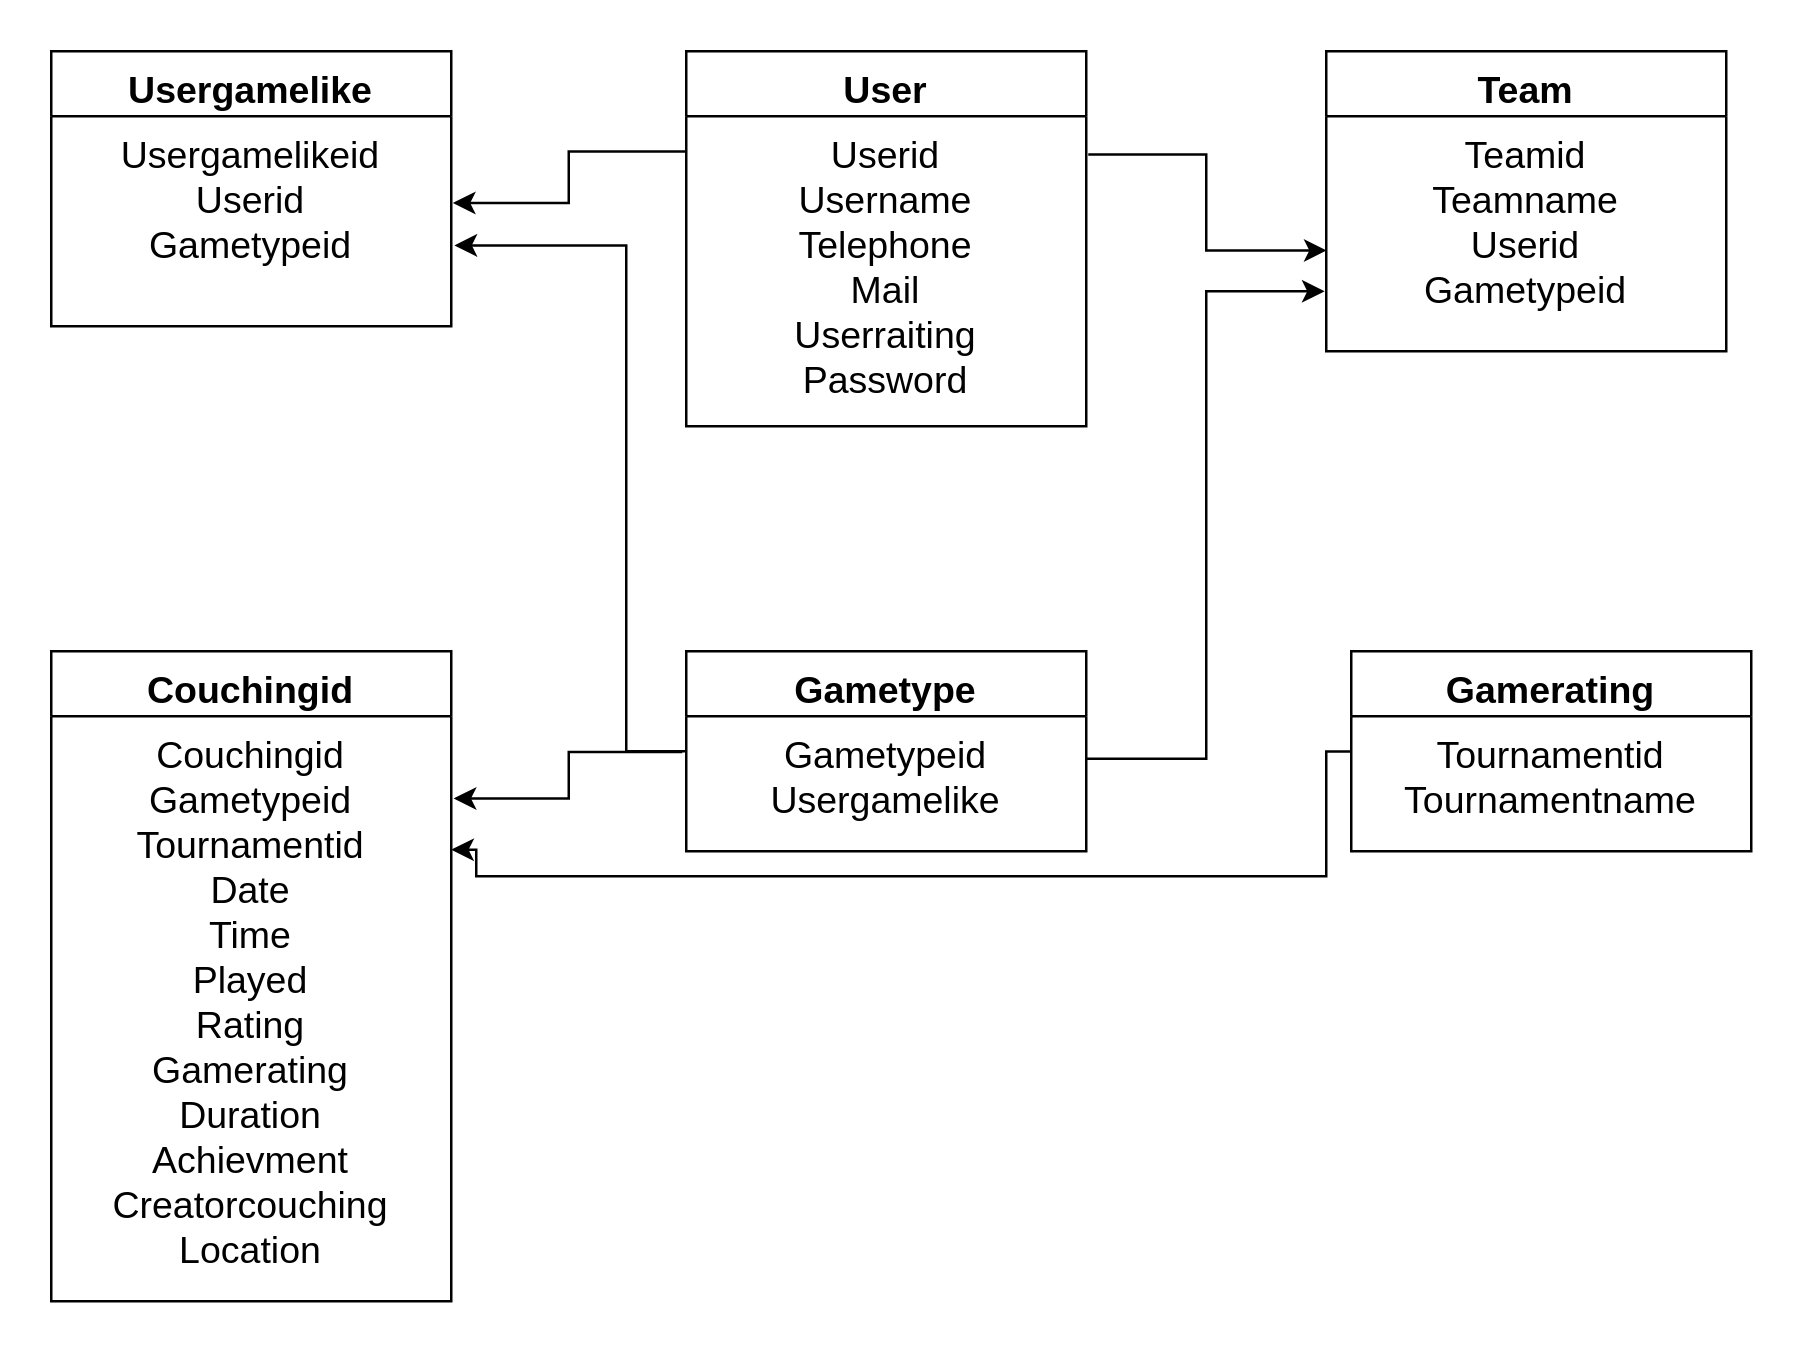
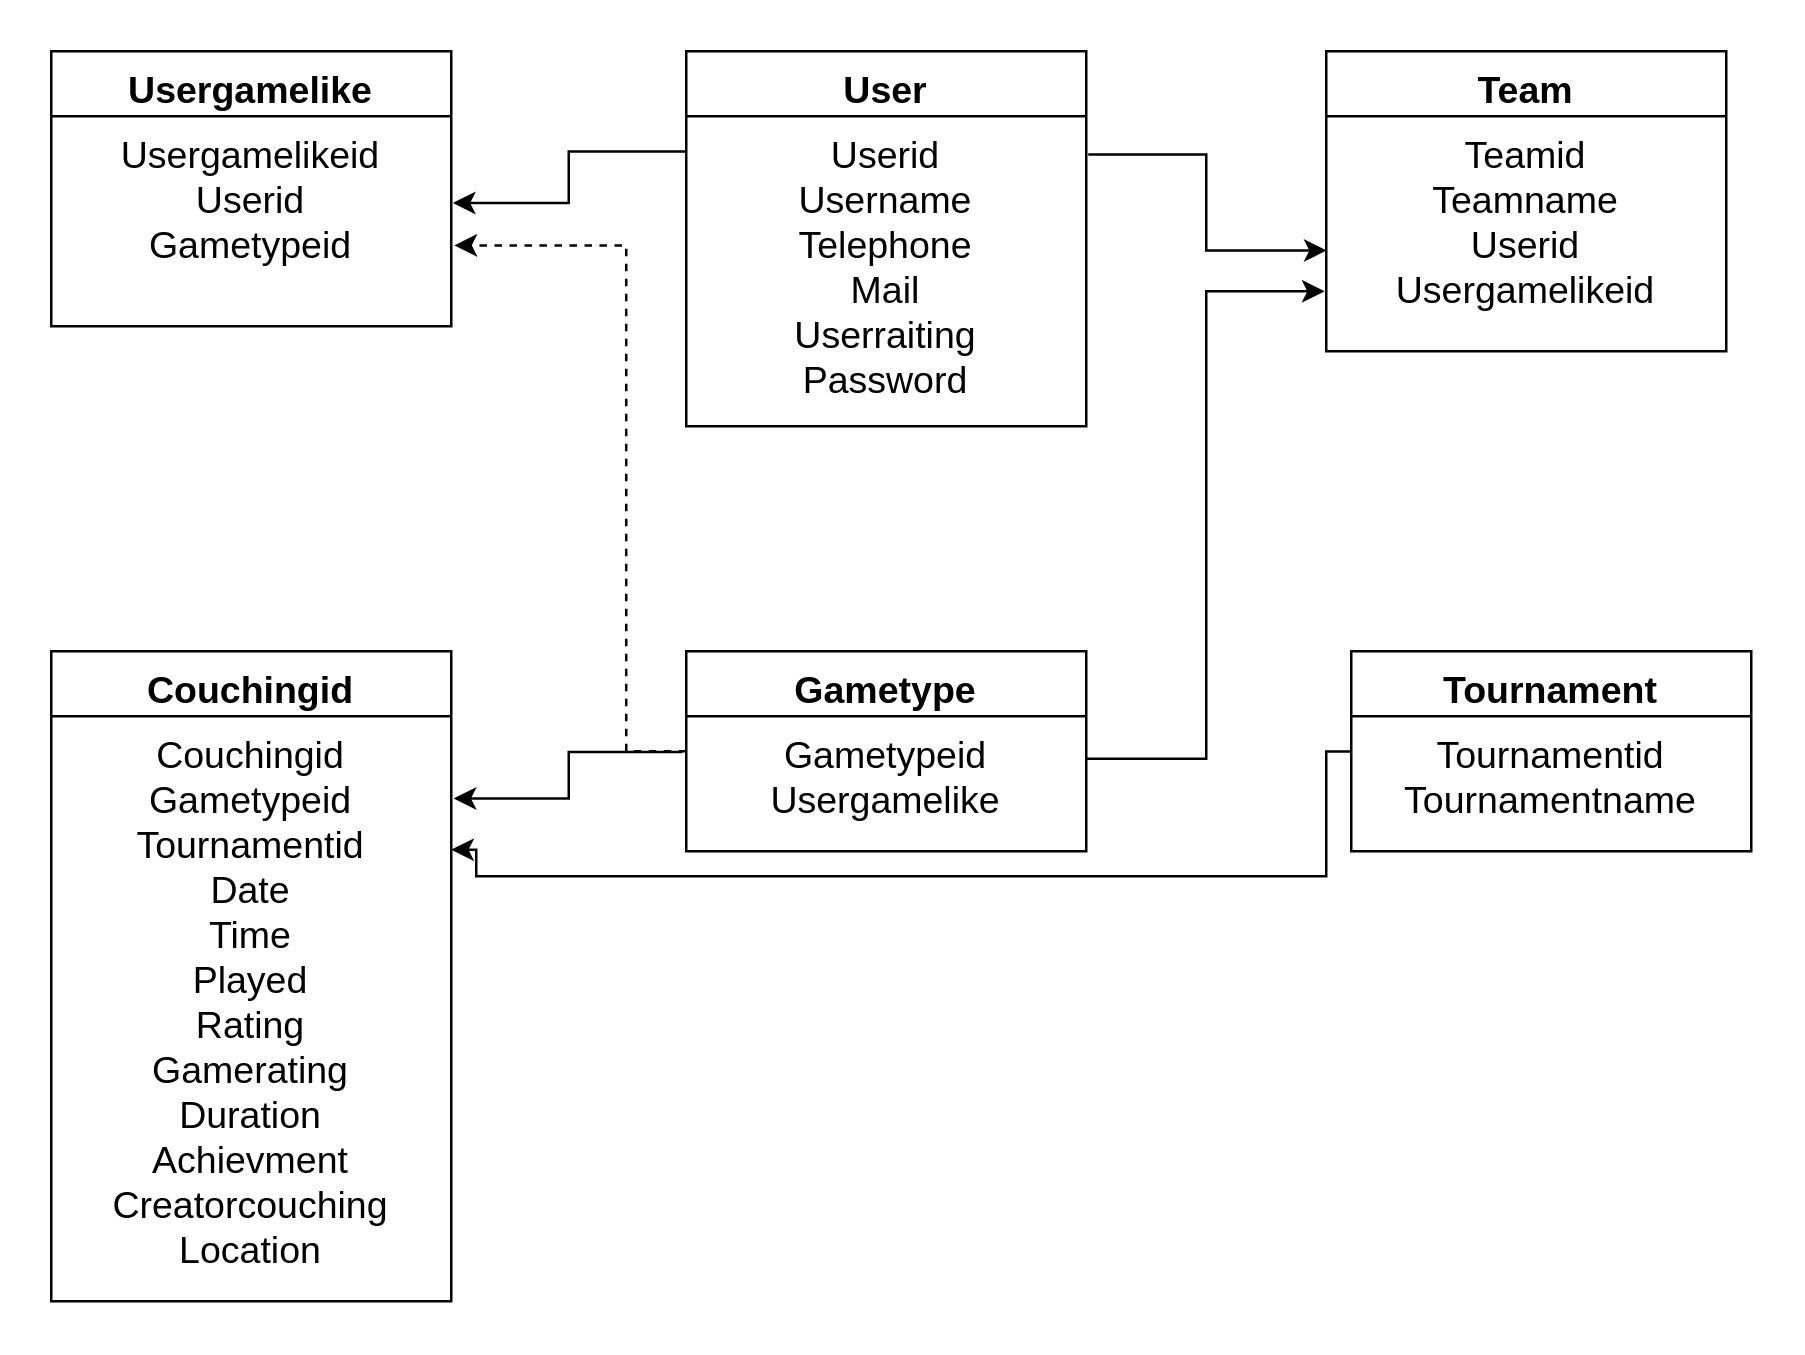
node "Teamid Teamname Userid Gametypeid": label "Teamid Teamname Userid Gametypeid" -> "Teamid Teamname Userid Usergamelikeid"
edge "Gametype" -> "Usergamelikeid Userid Gametypeid": style solid -> dashed
node "Gamerating": label "Gamerating" -> "Tournament"
